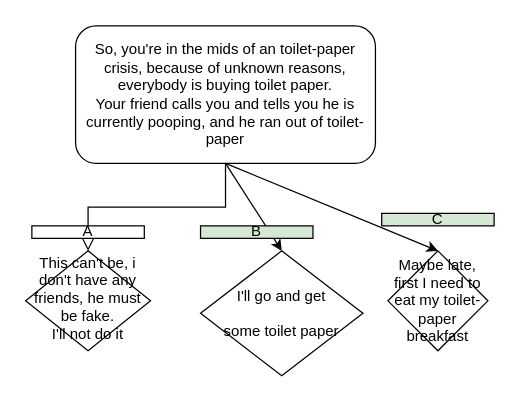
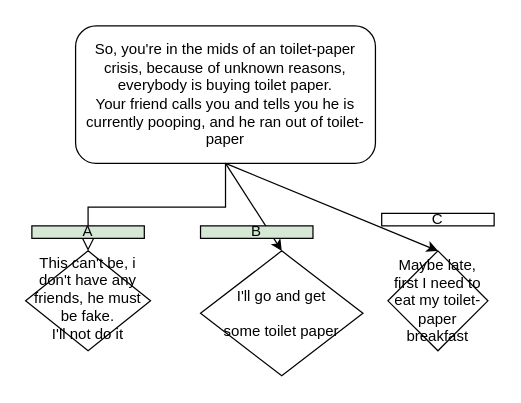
node "C": fillcolor #d5e8d4 -> #ffffff
node "A": fillcolor #ffffff -> #d5e8d4
